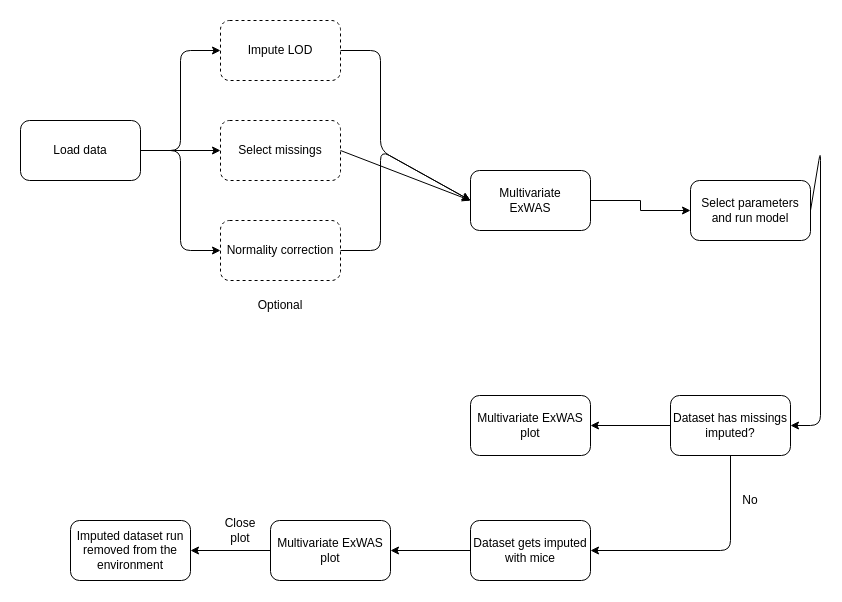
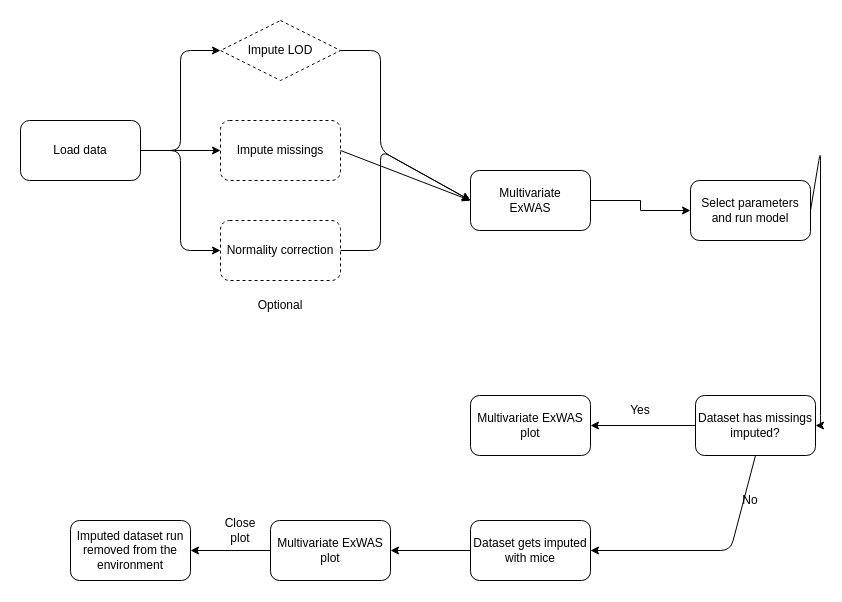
node "Impute LOD": shape rounded rectangle -> diamond
node "Select missings": label "Select missings" -> "Impute missings"
node "Yes": added
node "Dataset has missings imputed?": moved (731, 426) -> (756, 426)
